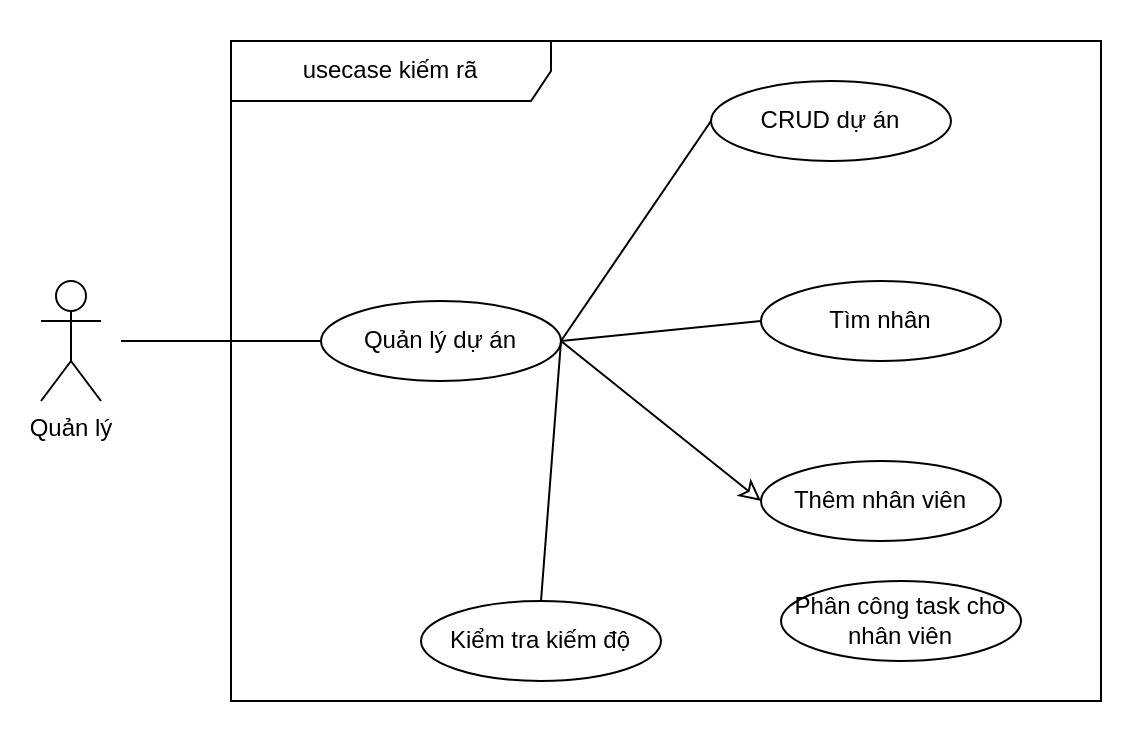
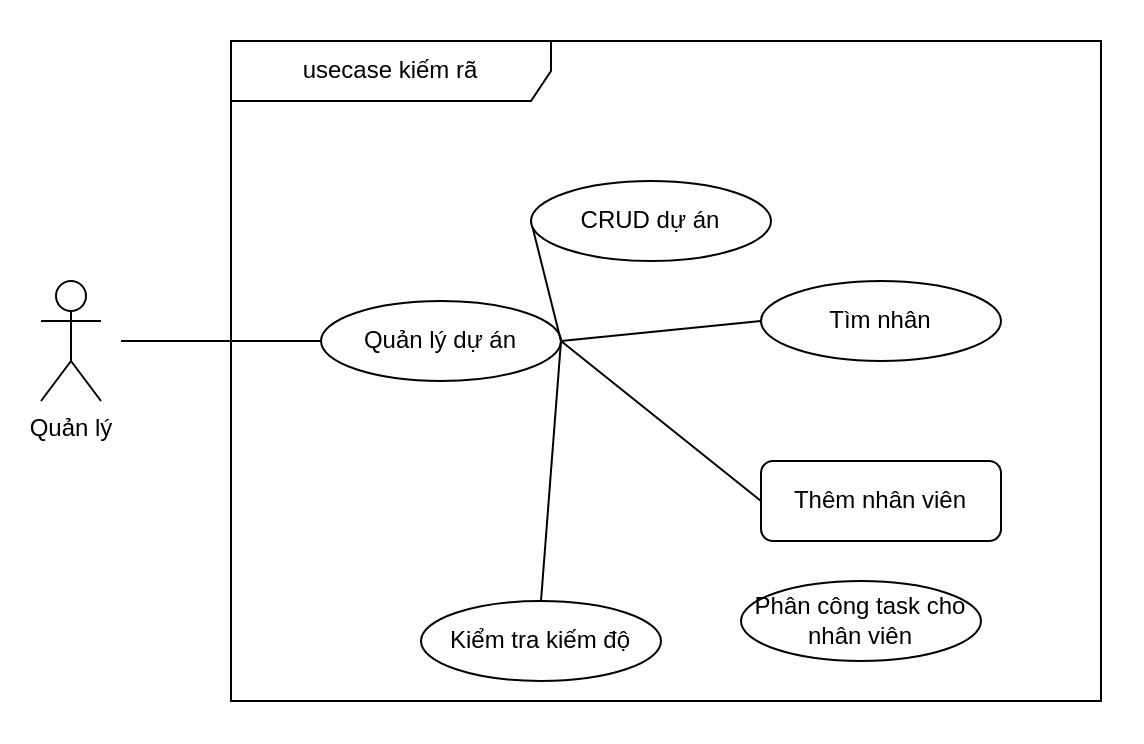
node "CRUD dự án": moved (831, 121) -> (651, 221)
edge "Quản lý dự án" -> "Thêm nhân viên": arrowhead classic -> none
node "Thêm nhân viên": shape ellipse -> rounded rectangle
node "Phân công task cho nhân viên": moved (901, 621) -> (861, 621)
